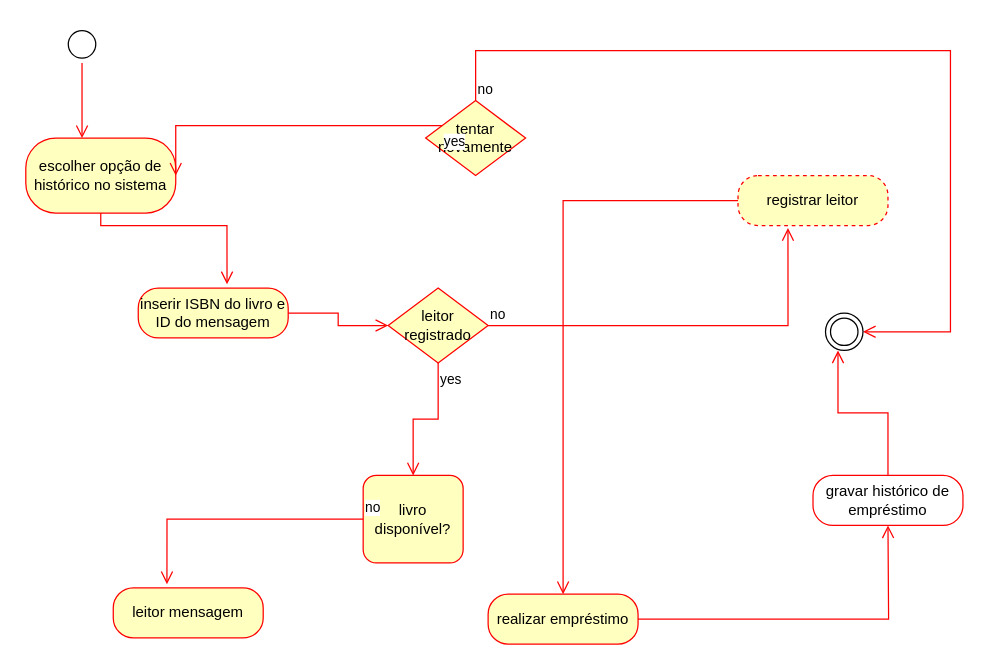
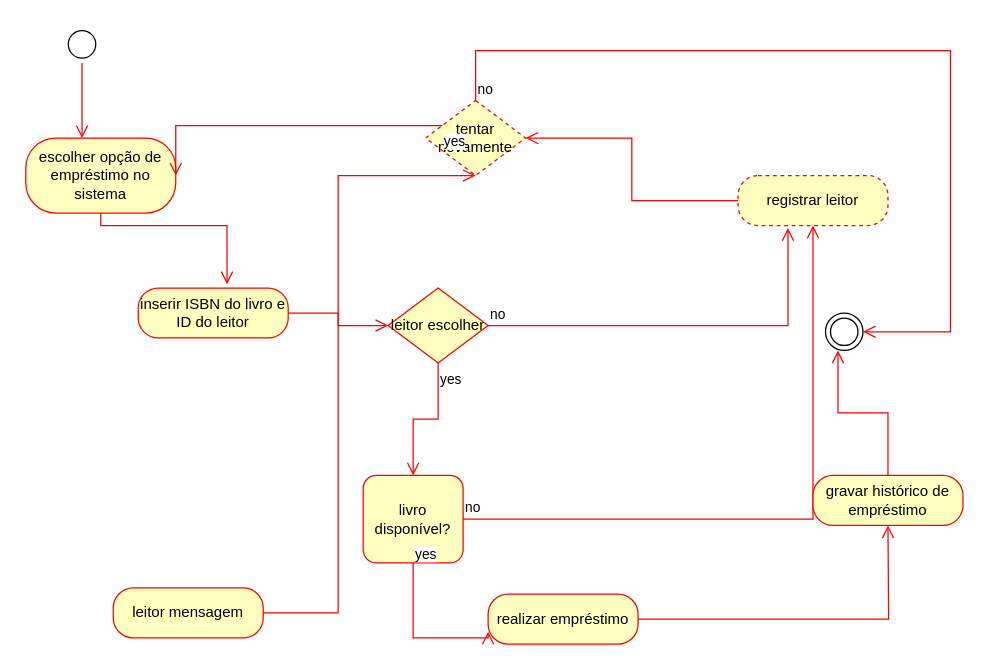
node "tentar novamente": style solid -> dashed
node "escolher opção de histórico no sistema": label "escolher opção de histórico no sistema" -> "escolher opção de empréstimo no sistema"
node "inserir ISBN do livro e ID do mensagem": label "inserir ISBN do livro e ID do mensagem" -> "inserir ISBN do livro e ID do leitor"
node "leitor registrado": label "leitor registrado" -> "leitor escolher"
edge "registrar leitor" -> "realizar empréstimo": now "registrar leitor" -> "tentar novamente"
node "gravar histórico de empréstimo": fillcolor #ffffff -> #ffffc0
edge "leitor mensagem" -> "tentar novamente": added
edge "livro disponível?" -> "leitor mensagem": now "livro disponível?" -> "registrar leitor"
edge "livro disponível?" -> "realizar empréstimo": added, label "yes"
